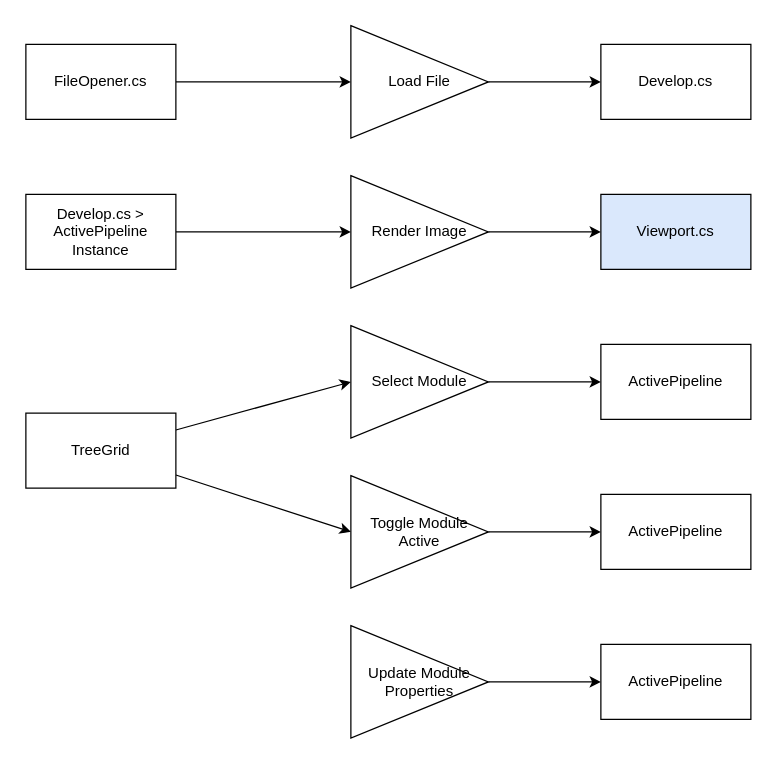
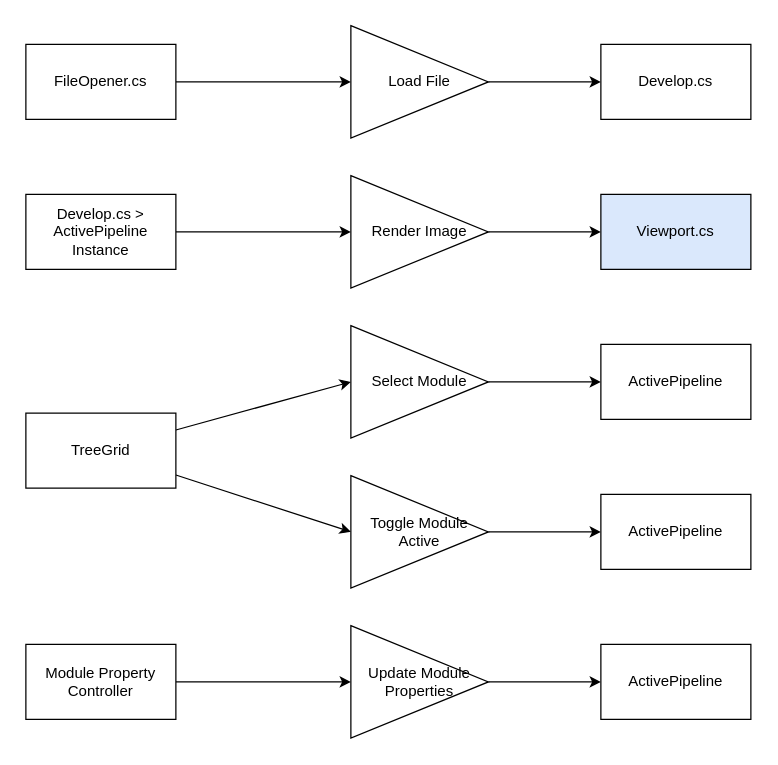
node "Module Property Controller": added
edge "Module Property Controller" -> "Update Module Properties": added
